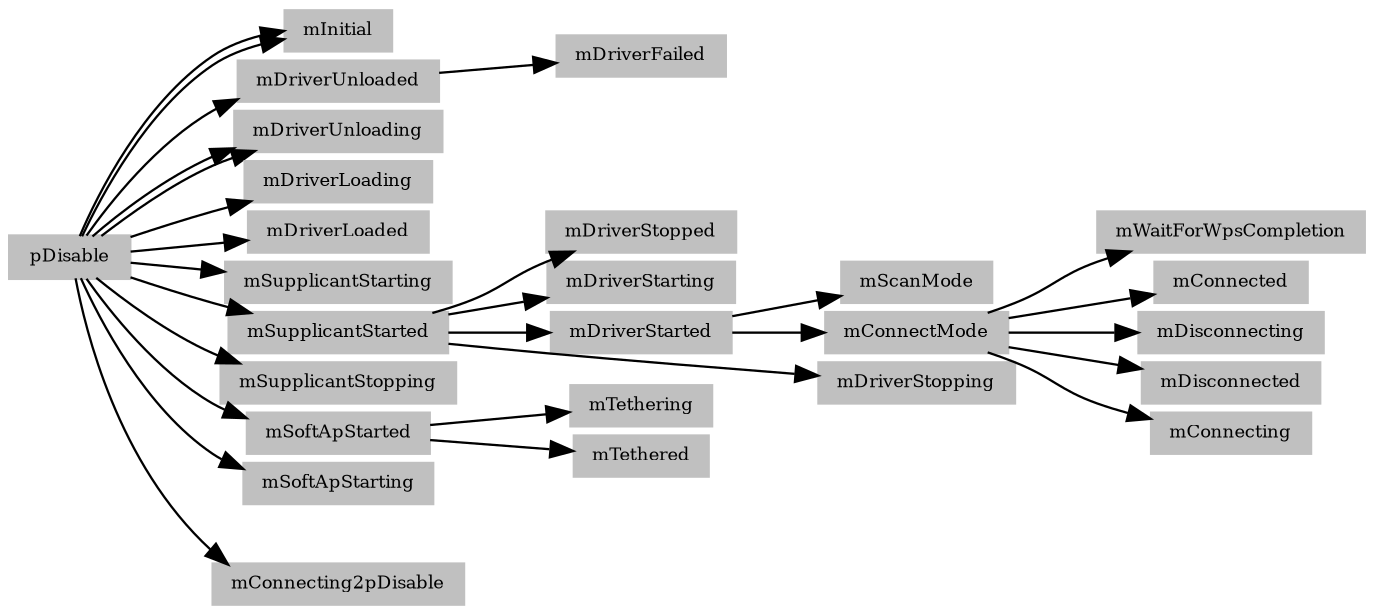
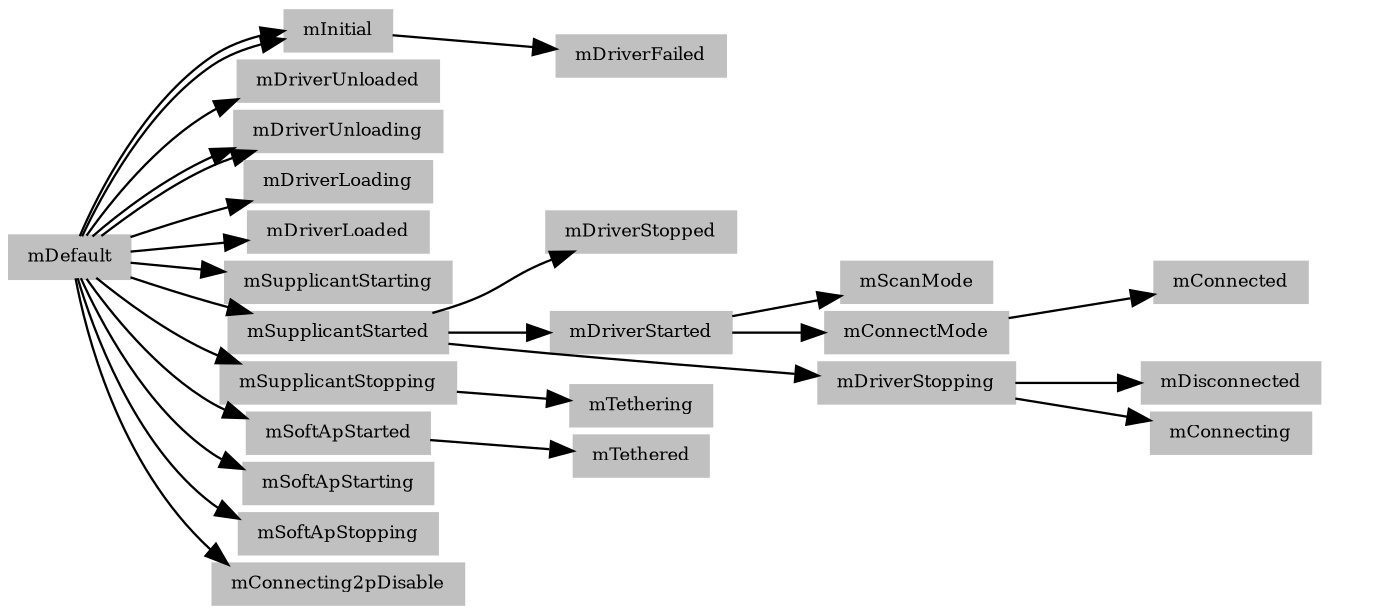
edge "mDriverUnloaded" -> "mDriverFailed": now "mInitial" -> "mDriverFailed"
node "mWaitForWpsCompletion": removed
node "pDisable": label "pDisable" -> "mDefault"
node "mDriverStarting": removed
node "mDisconnecting": removed
edge "mConnectMode" -> "mDisconnected": now "mDriverStopping" -> "mDisconnected"
edge "mConnectMode" -> "mConnecting": now "mDriverStopping" -> "mConnecting"
edge "mSoftApStarted" -> "mTethering": now "mSupplicantStopping" -> "mTethering"
node "mSoftApStopping": added
